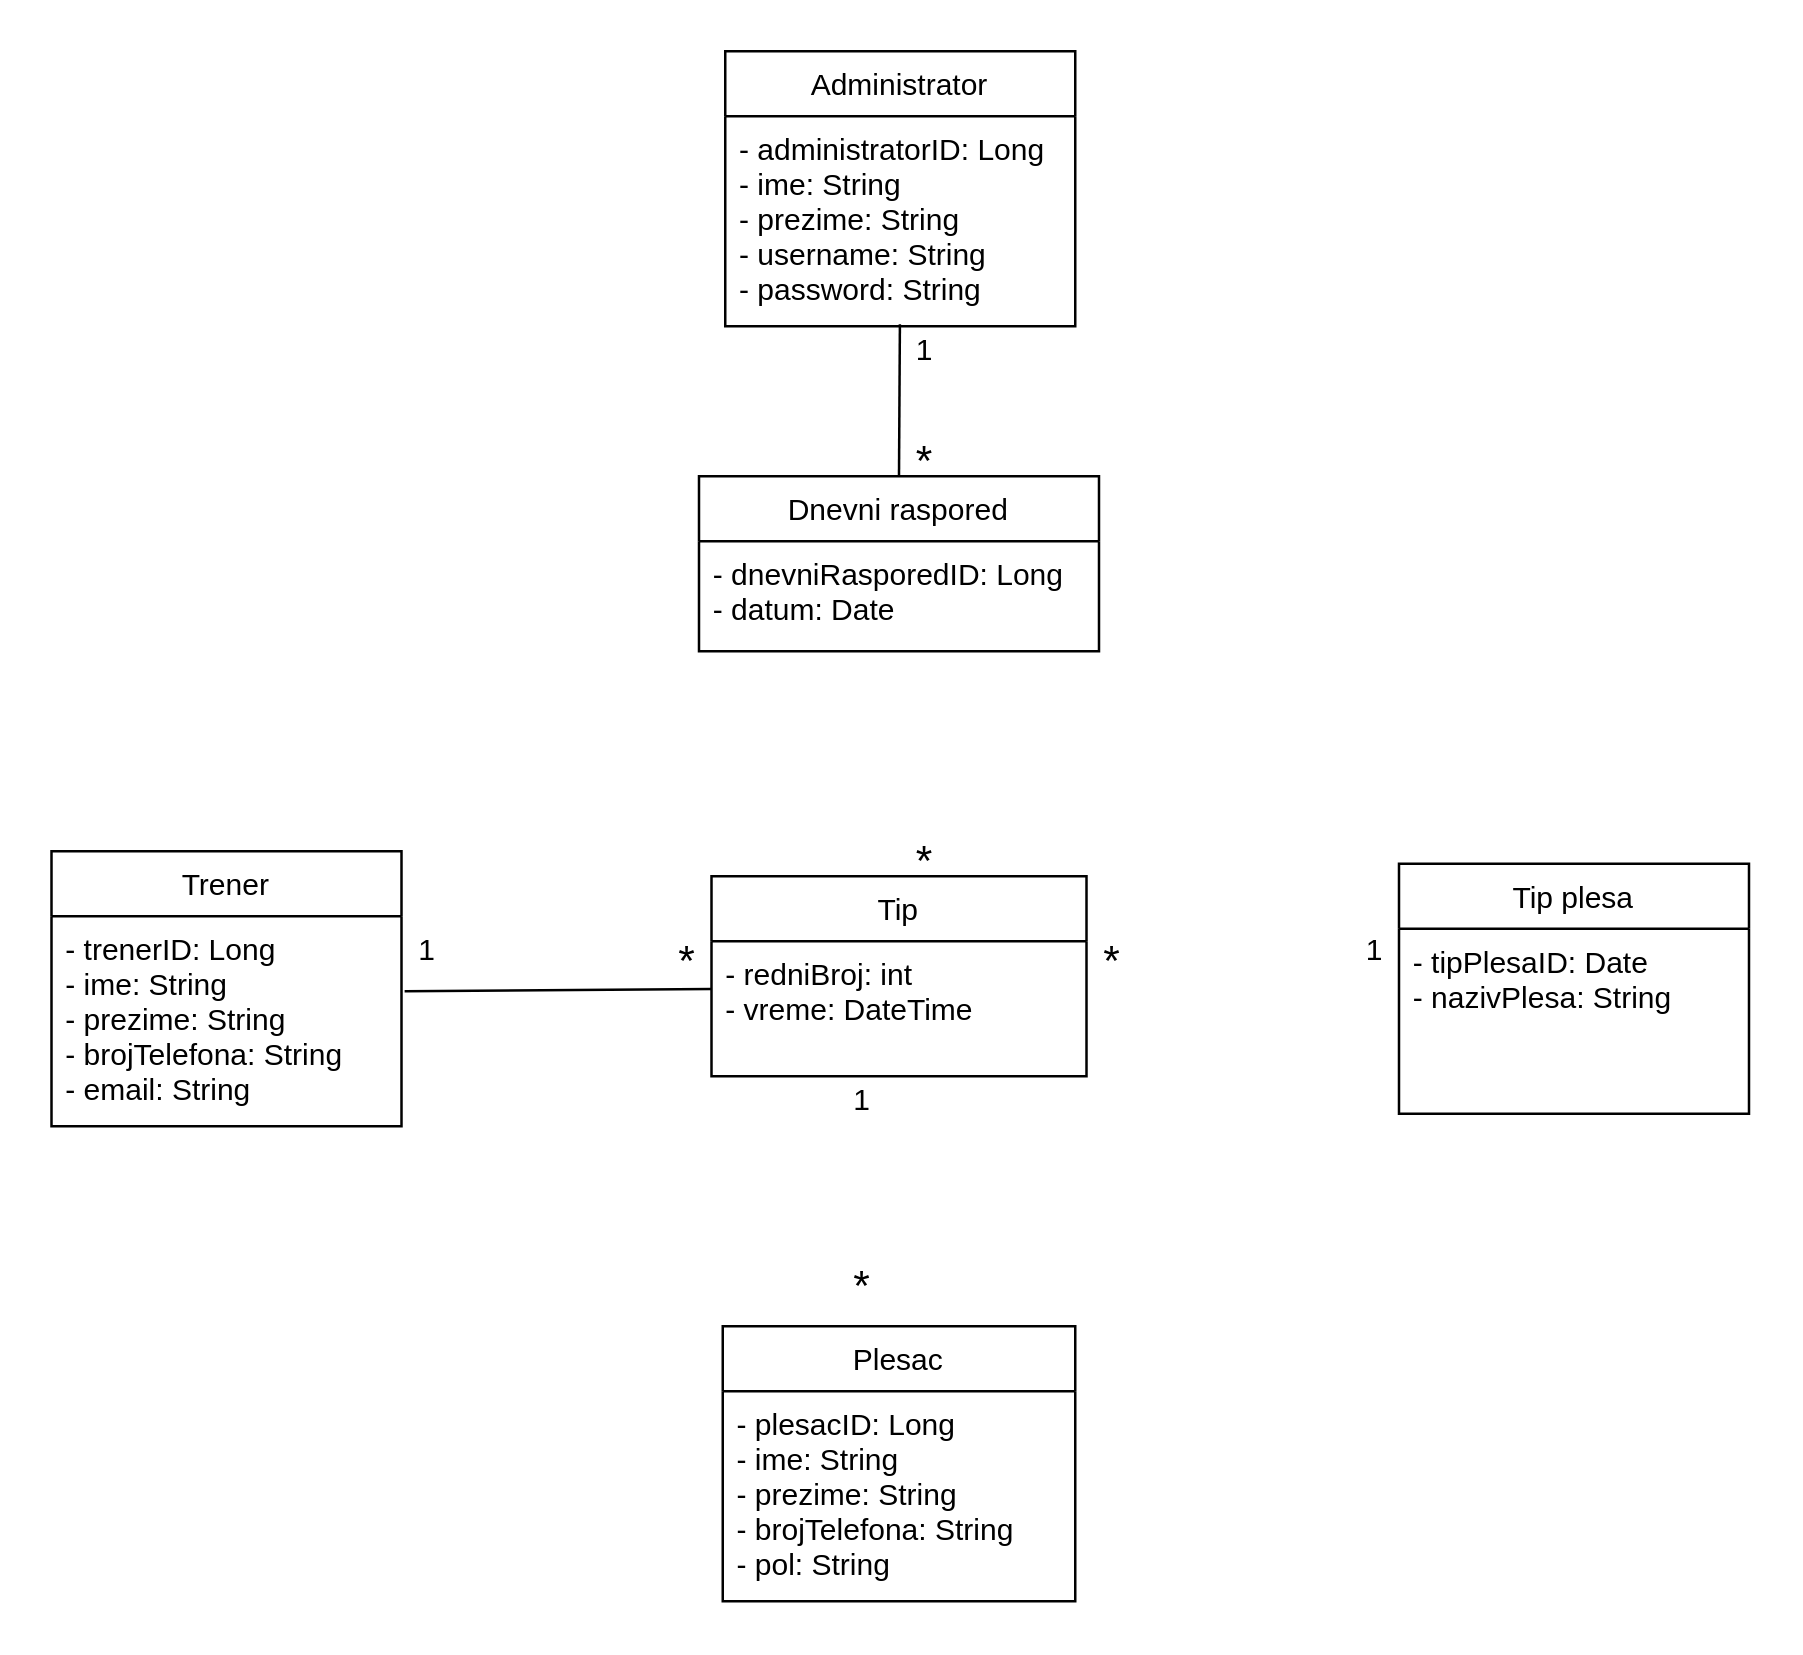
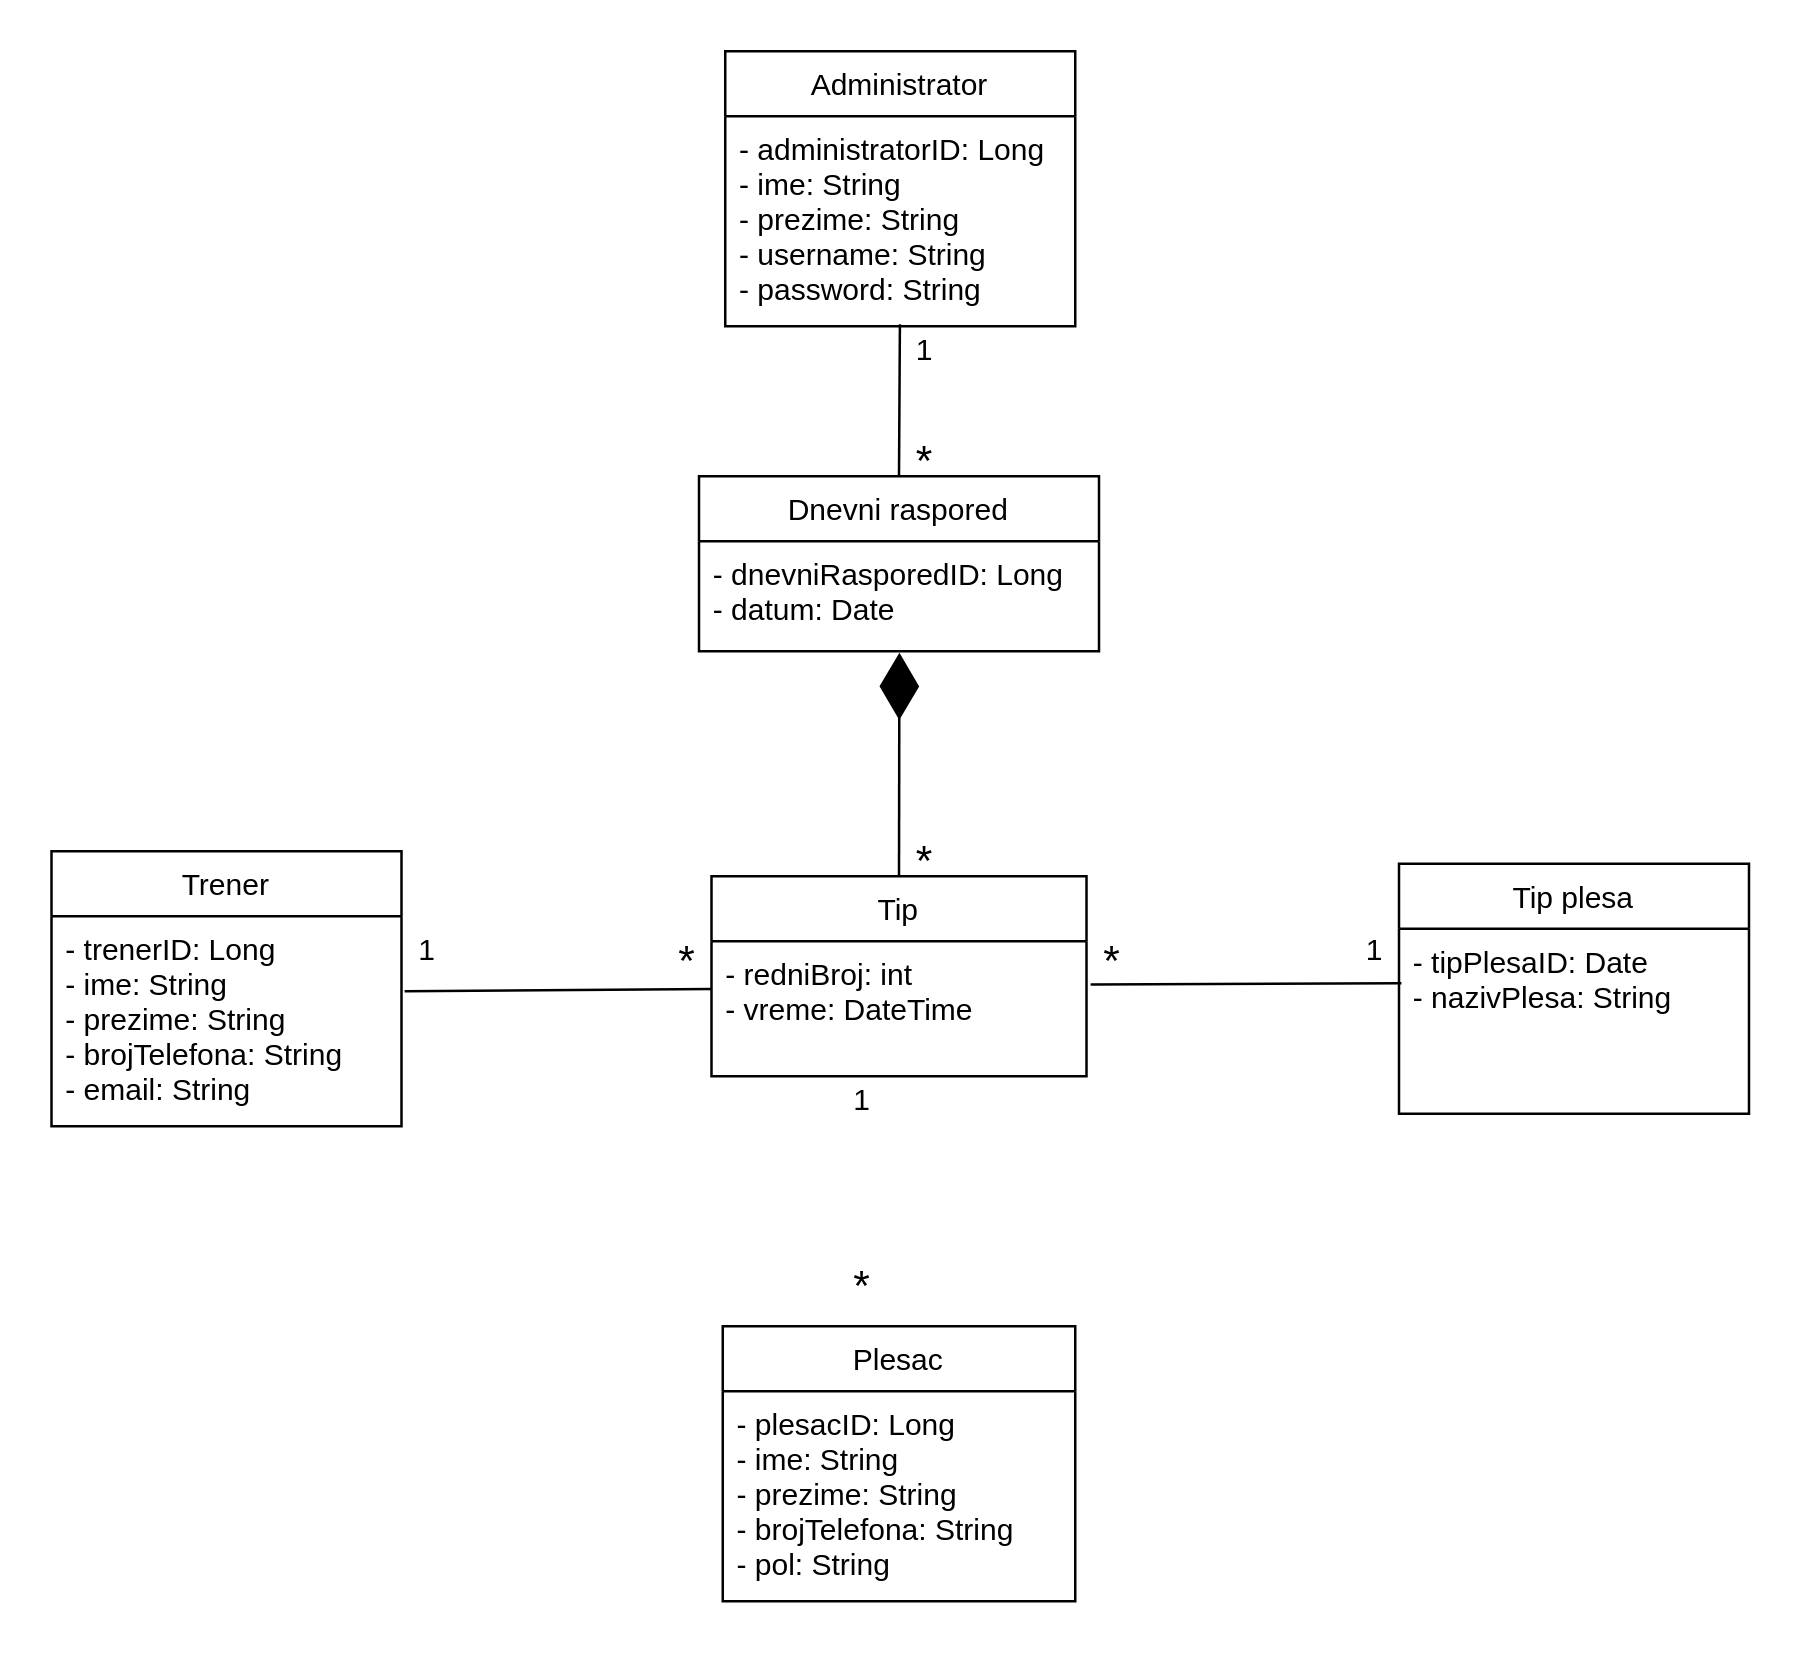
edge "Tip" -> "- dnevniRasporedID: Long - datum: Date": added
edge "- redniBroj: int - vreme: DateTime" -- "- tipPlesaID: Date - nazivPlesa: String": added
